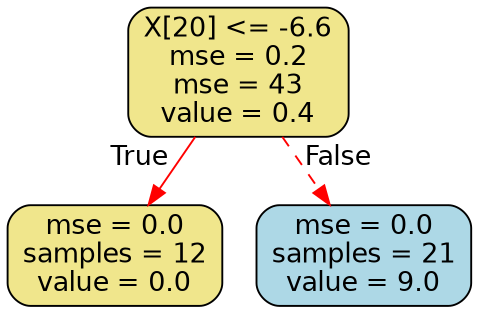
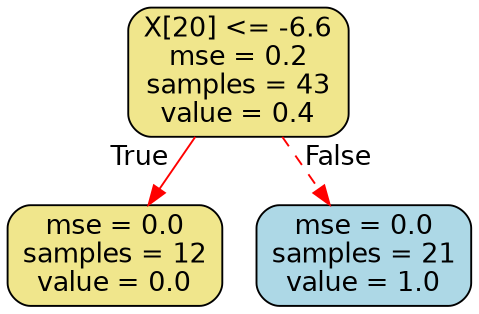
node "X[20] <= -6.6 mse = 0.2 mse = 43 value = 0.4": label "X[20] <= -6.6 mse = 0.2 mse = 43 value = 0.4" -> "X[20] <= -6.6 mse = 0.2 samples = 43 value = 0.4"
node "mse = 0.0 samples = 21 value = 9.0": label "mse = 0.0 samples = 21 value = 9.0" -> "mse = 0.0 samples = 21 value = 1.0"
